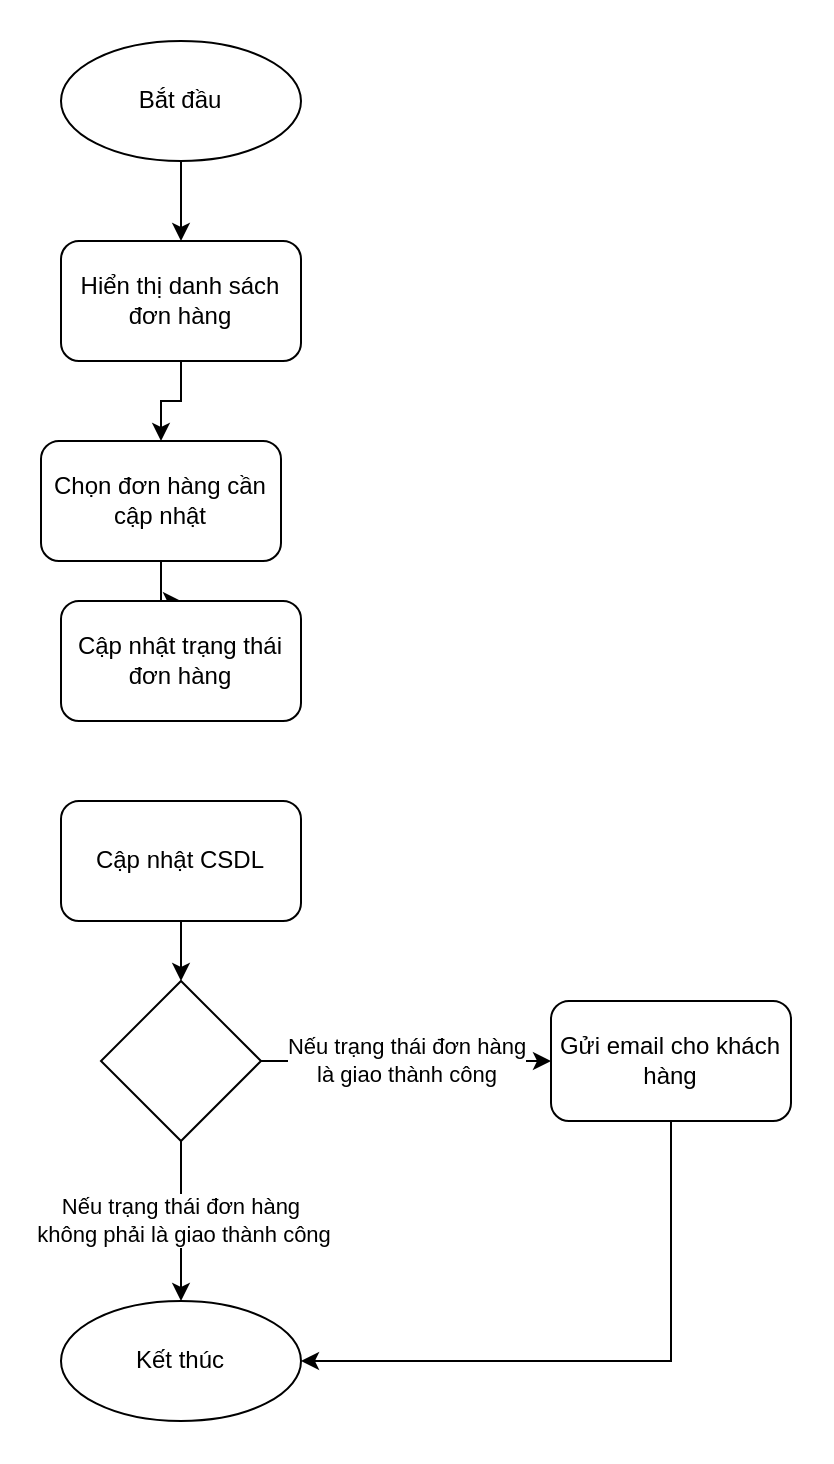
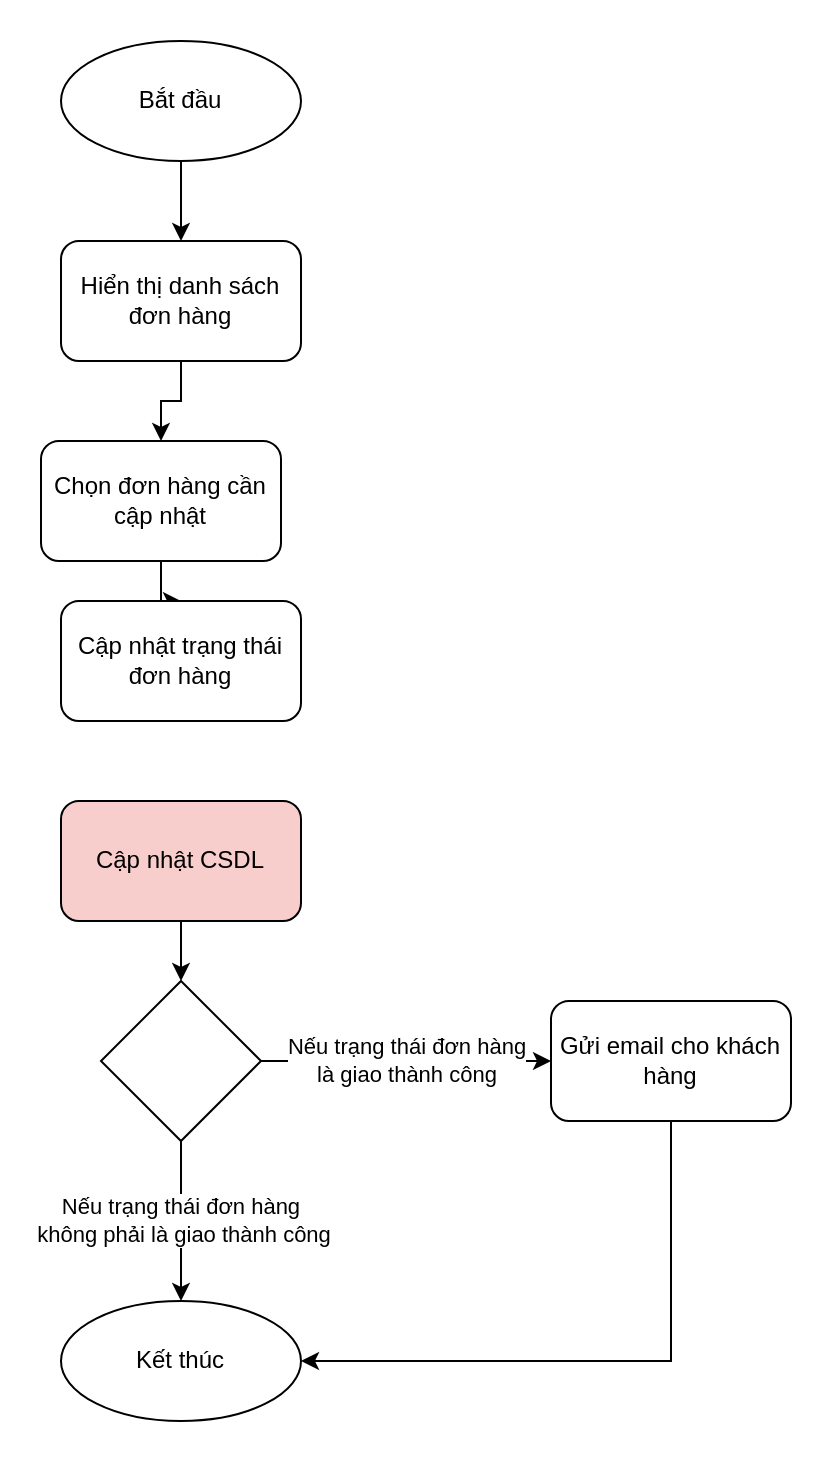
node "Cập nhật CSDL": fillcolor #ffffff -> #f8cecc
